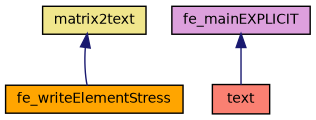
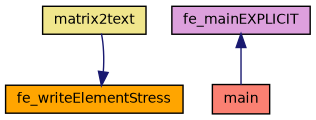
edge "fe_writeElementStress" -> "matrix2text": reversed
node "text": label "text" -> "main"
